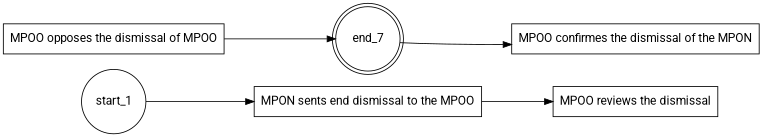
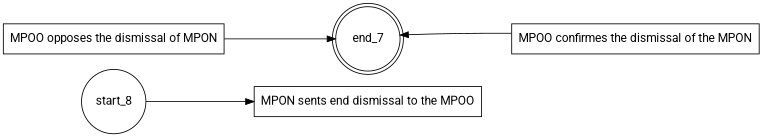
node "MPOO opposes the dismissal of MPOO": label "MPOO opposes the dismissal of MPOO" -> "MPOO opposes the dismissal of MPON"
edge "end_7" -> "MPOO confirmes the dismissal of the MPON": reversed
node "start_1": label "start_1" -> "start_8"
node "MPOO reviews the dismissal": removed
